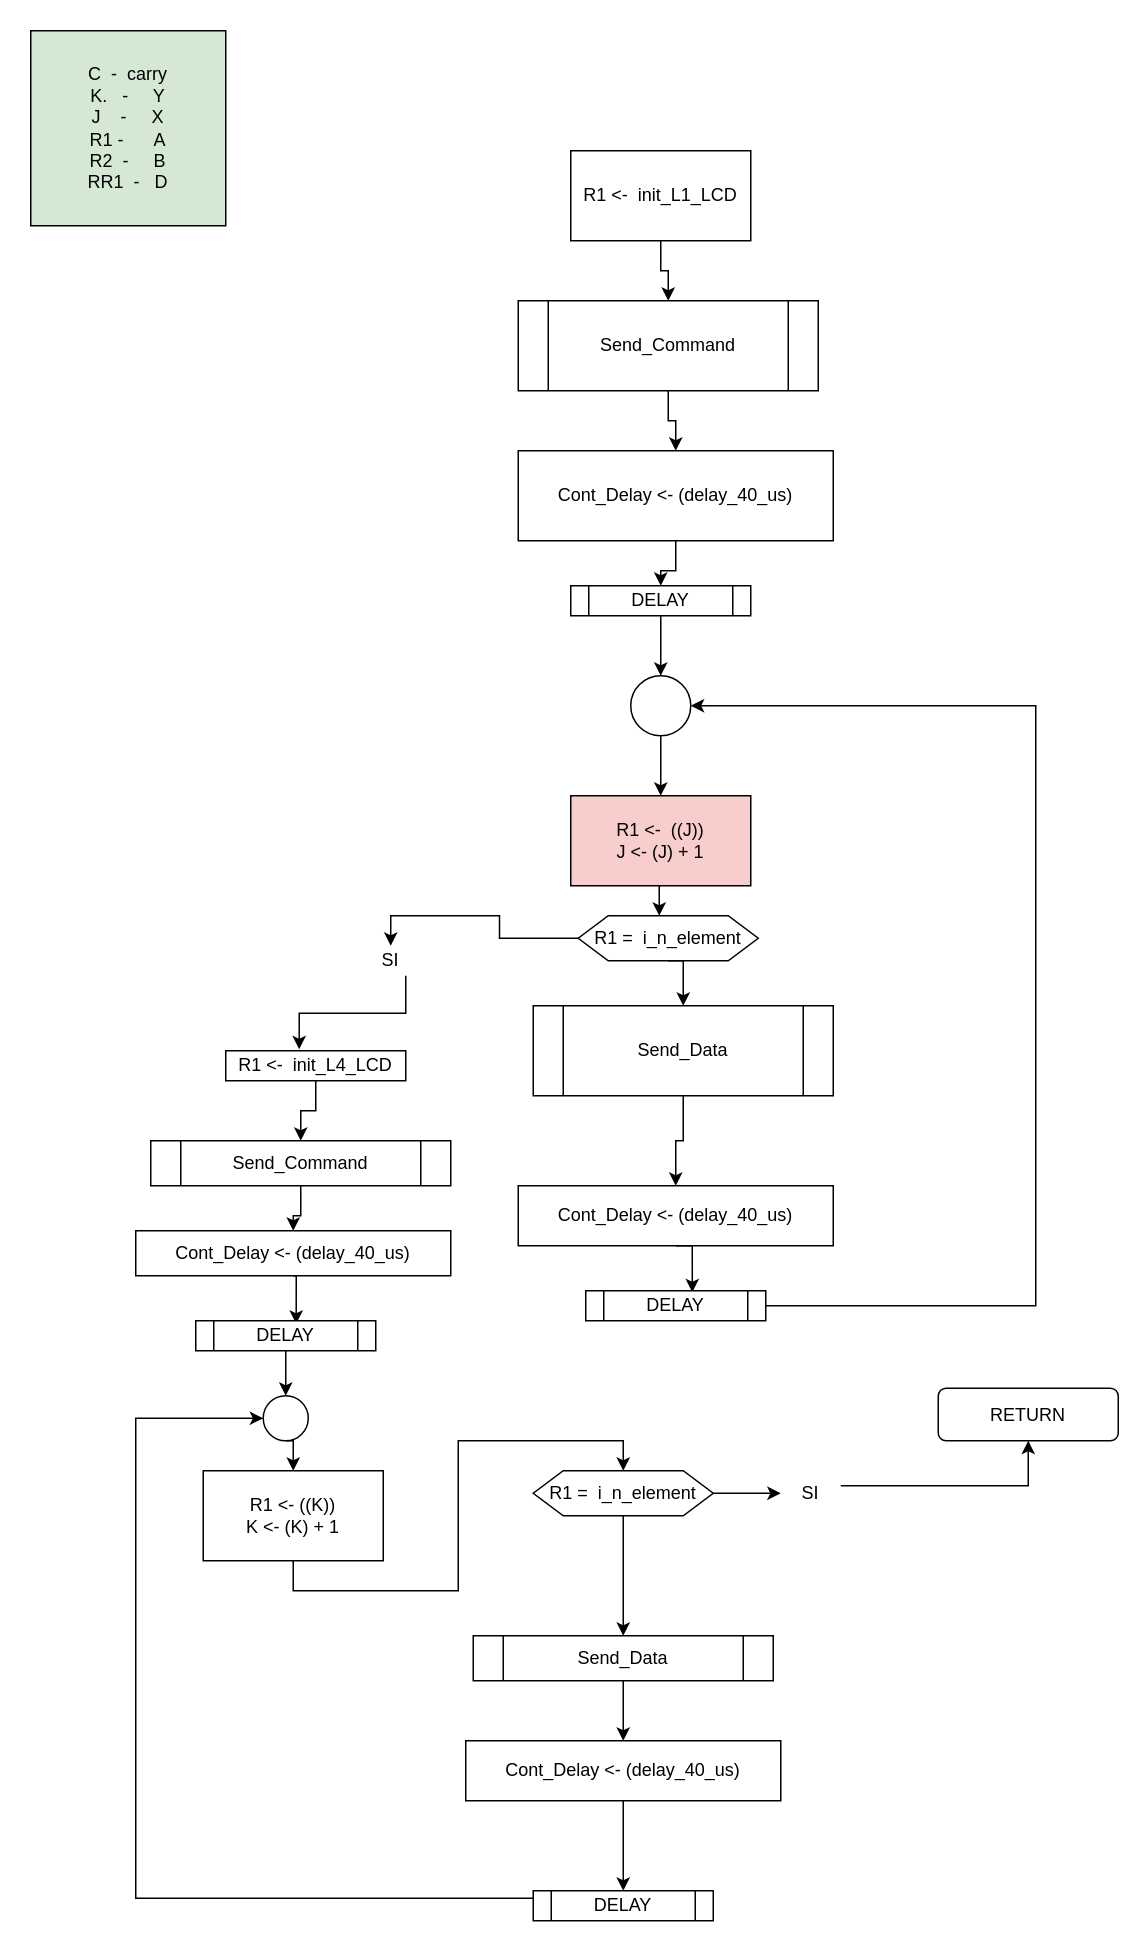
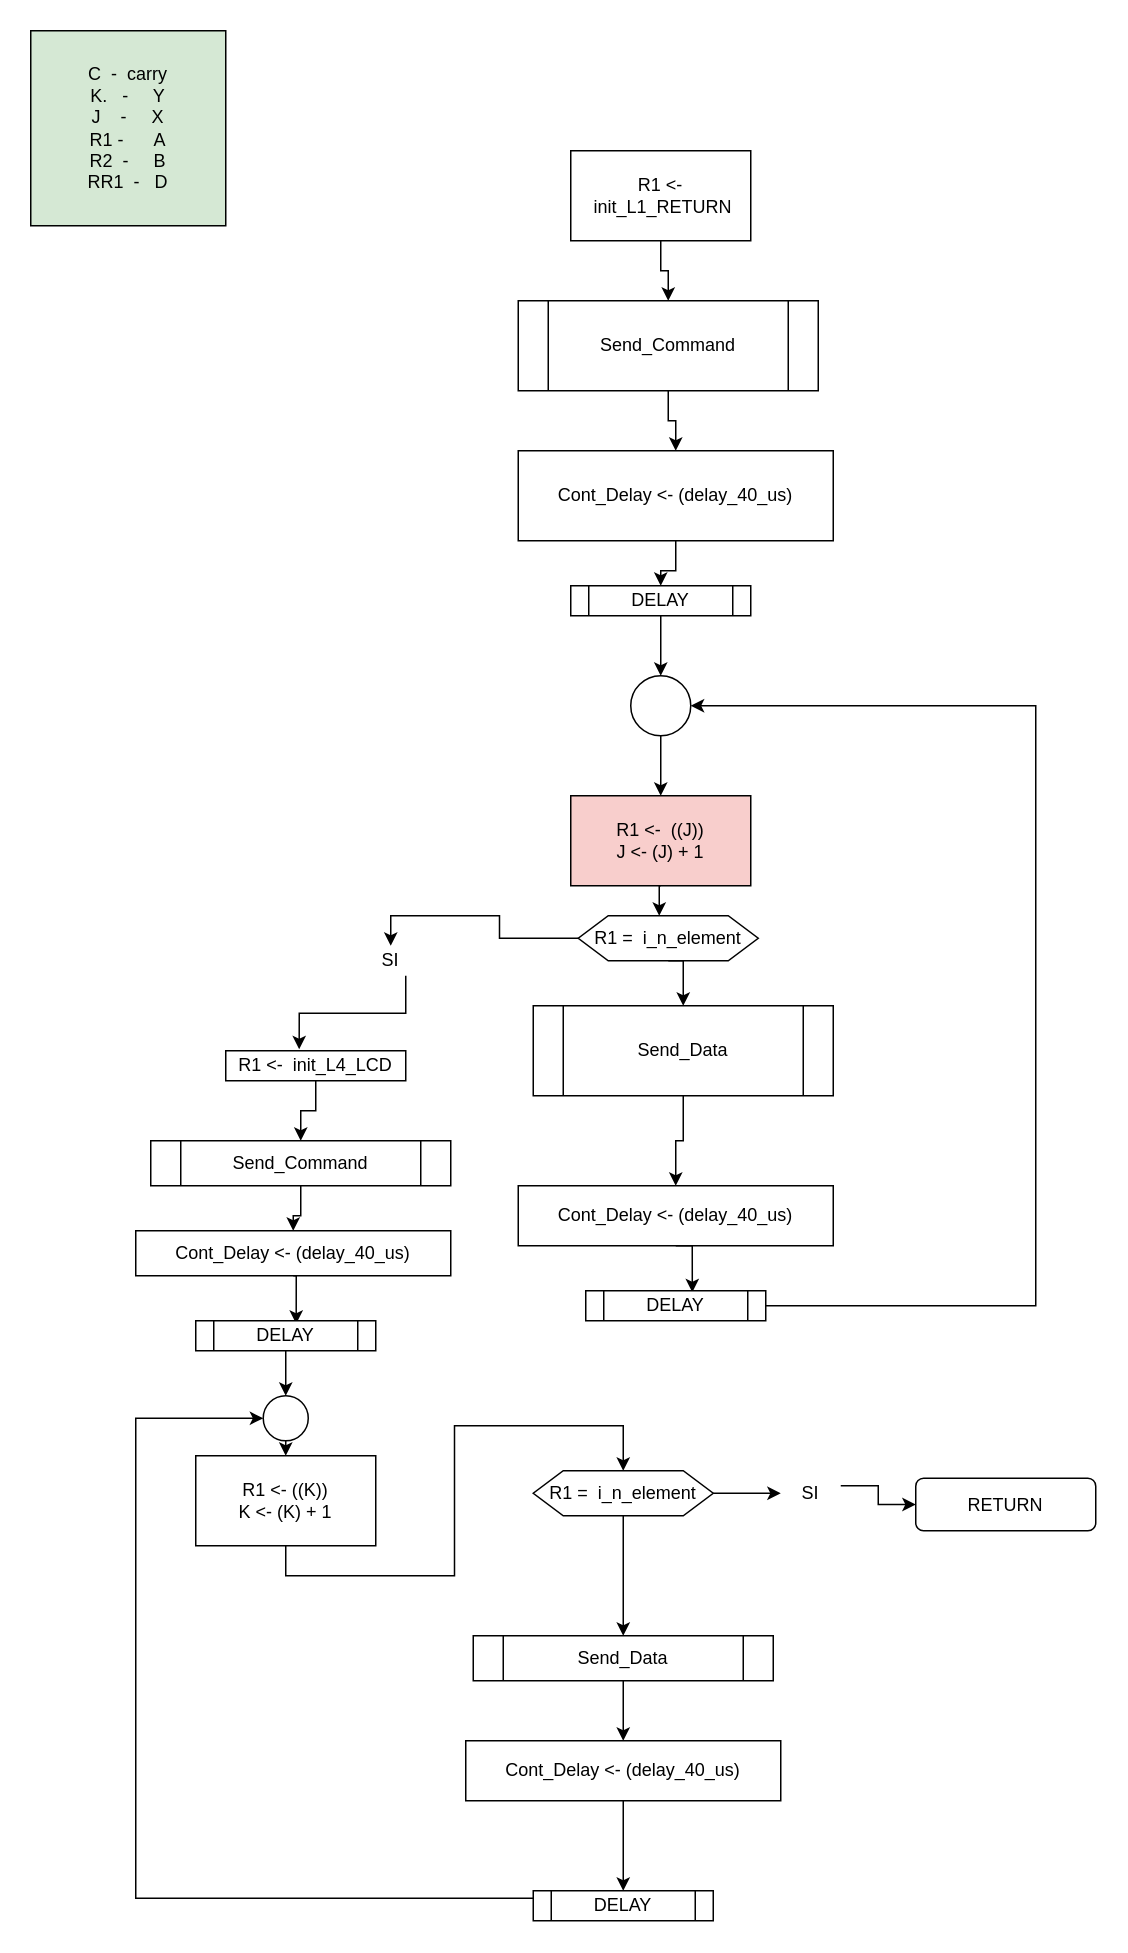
node "R1 <- init_L1_LCD": label "R1 <- init_L1_LCD" -> "R1 <- init_L1_RETURN"
node "RETURN": moved (1028, 1415) -> (1006, 1505)
node "R1 <- ((K)) K <- (K) + 1": moved (293, 1516) -> (286, 1501)
